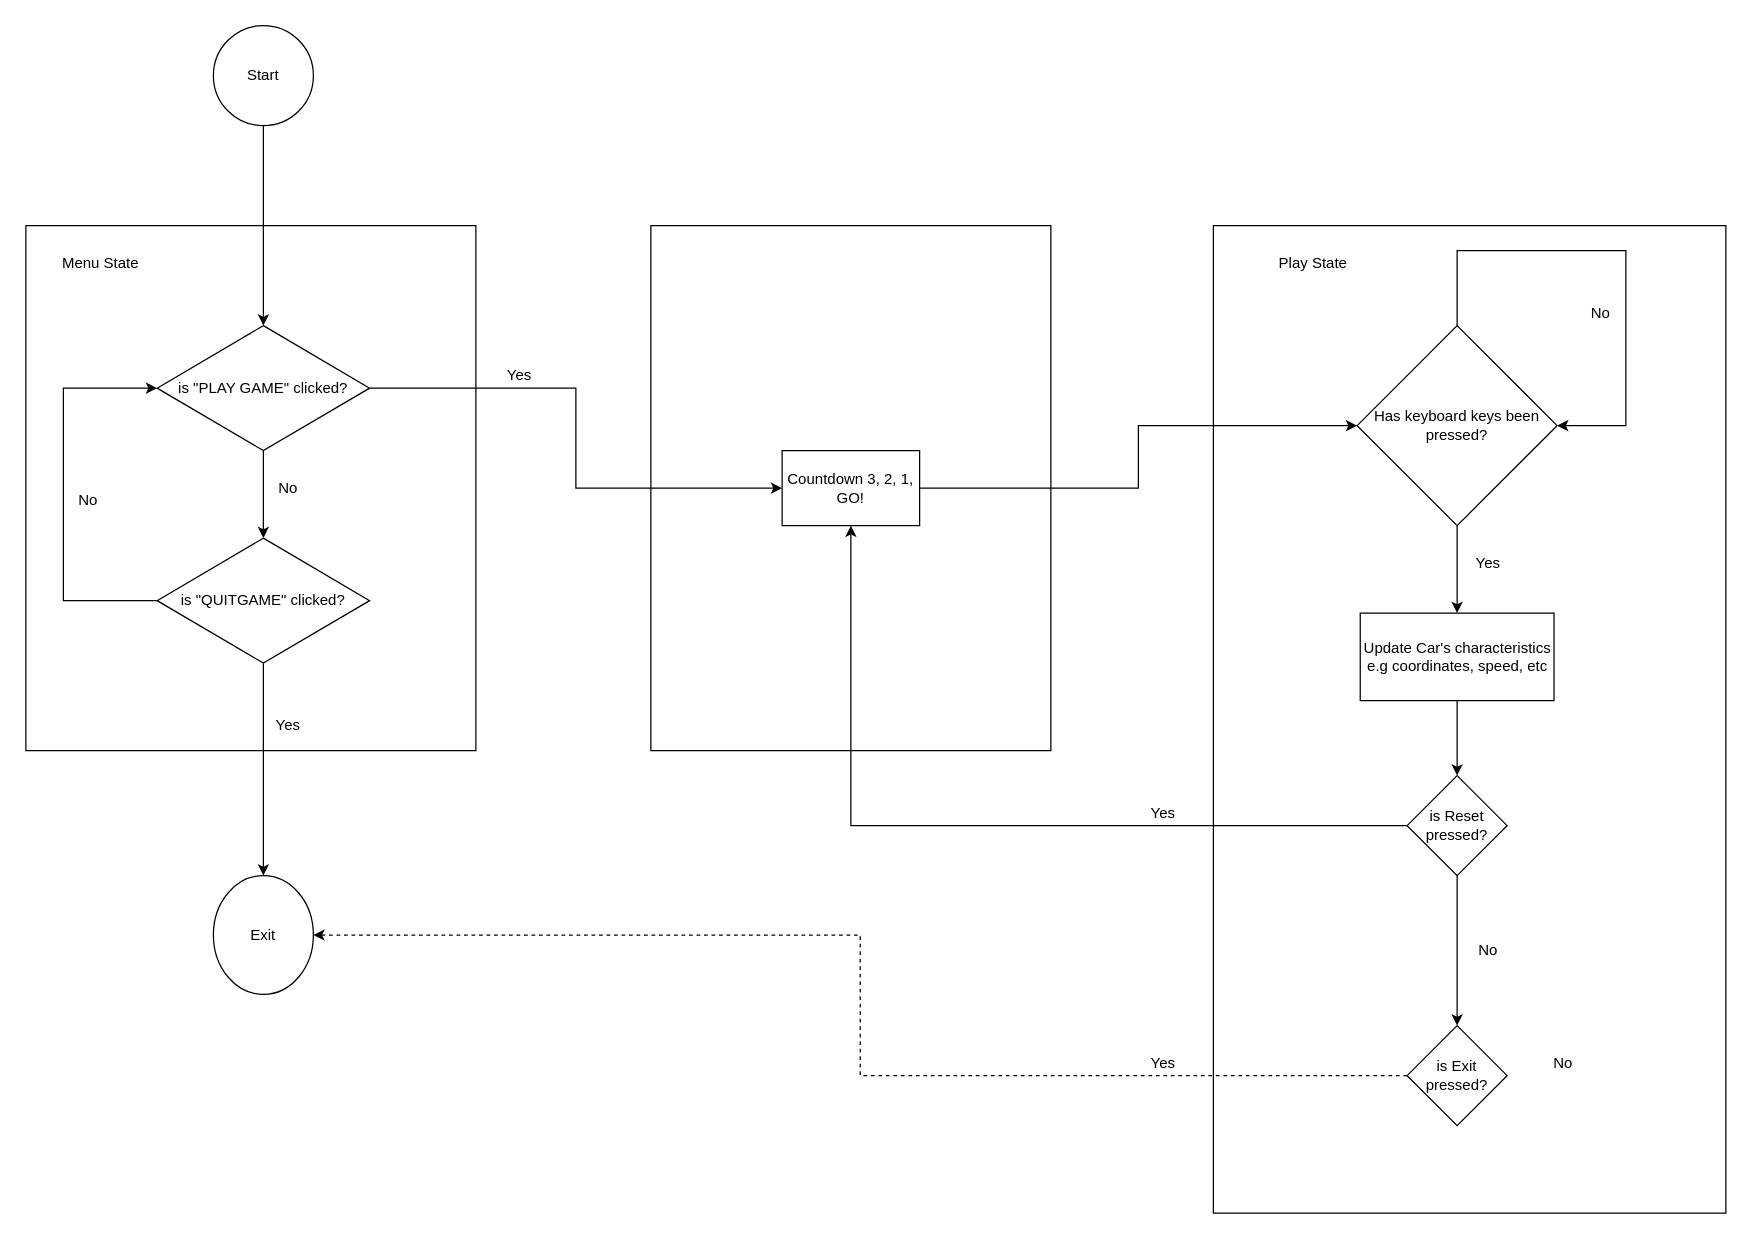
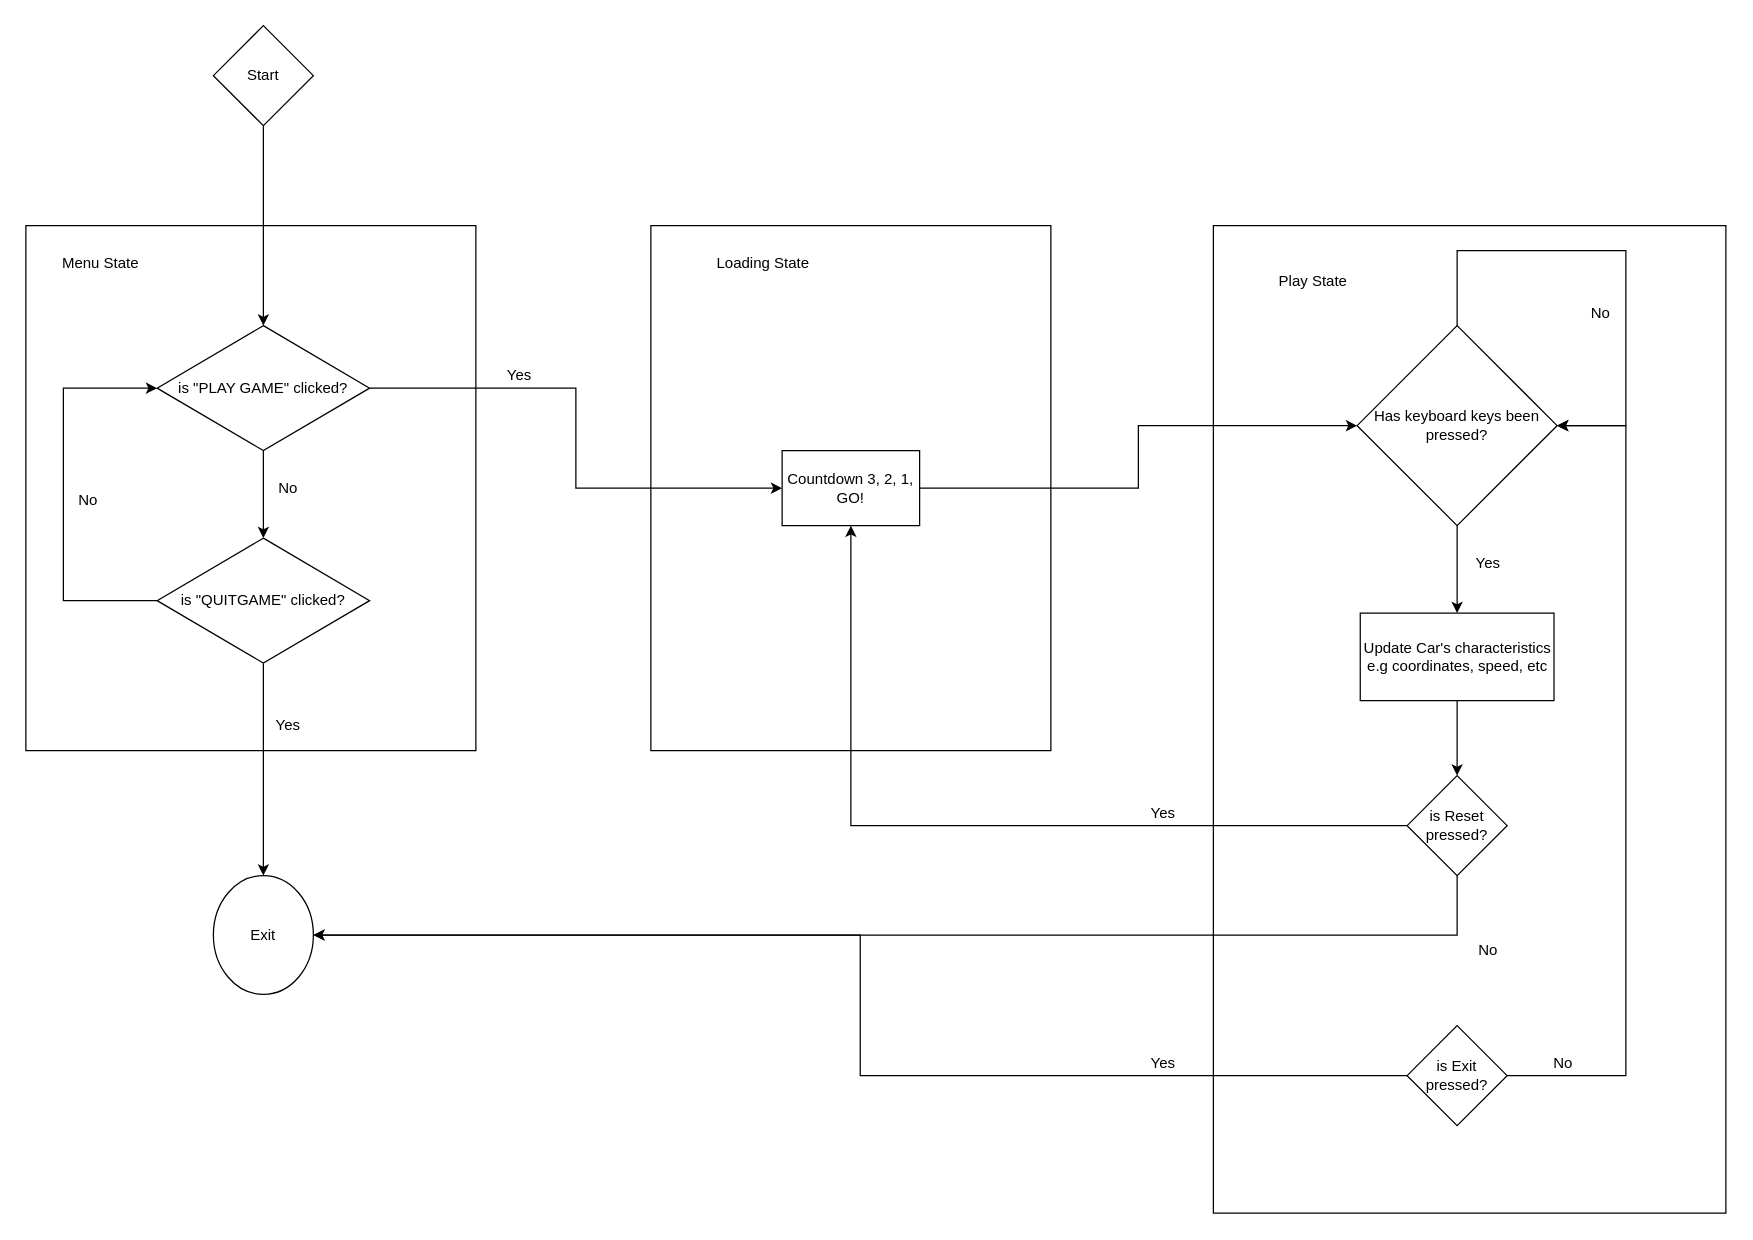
node "Start": shape ellipse -> diamond
node "Loading State": added
node "Play State": moved (1313, 263) -> (1313, 282)
edge "is Exit pressed?" -> "Has keyboard keys been pressed?": added
edge "is Reset pressed?" -> "is Exit pressed?": now "is Reset pressed?" -> "Exit"
edge "is Exit pressed?" -> "Exit": style dashed -> solid
